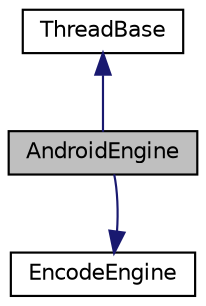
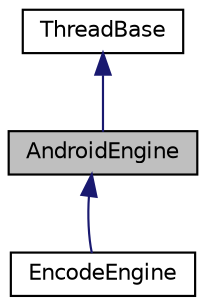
edge "AndroidEngine" -> "EncodeEngine": reversed
